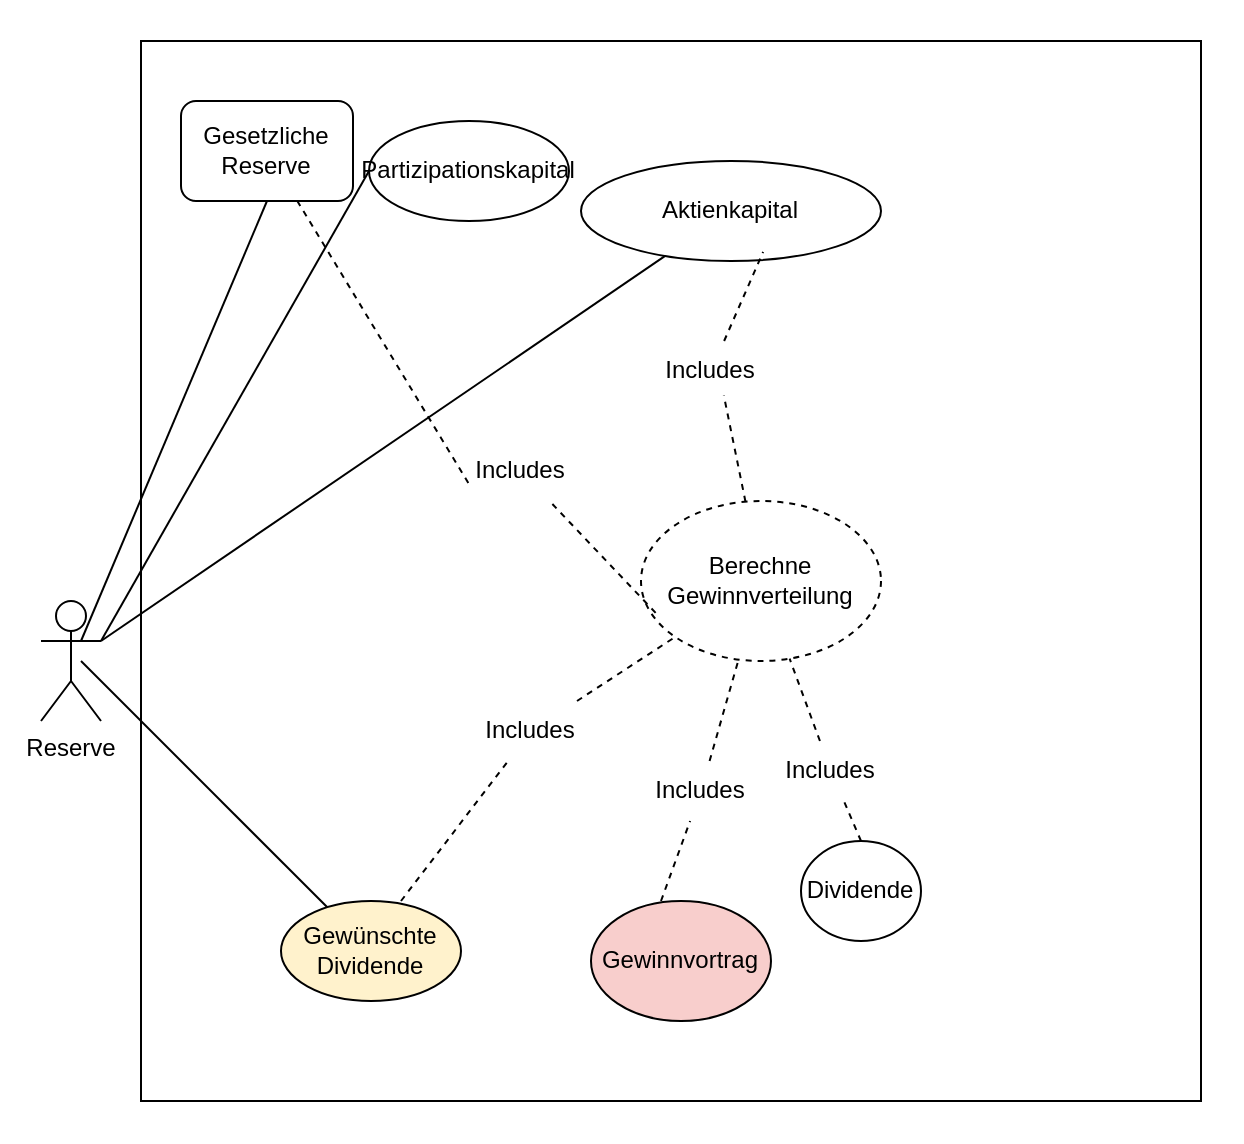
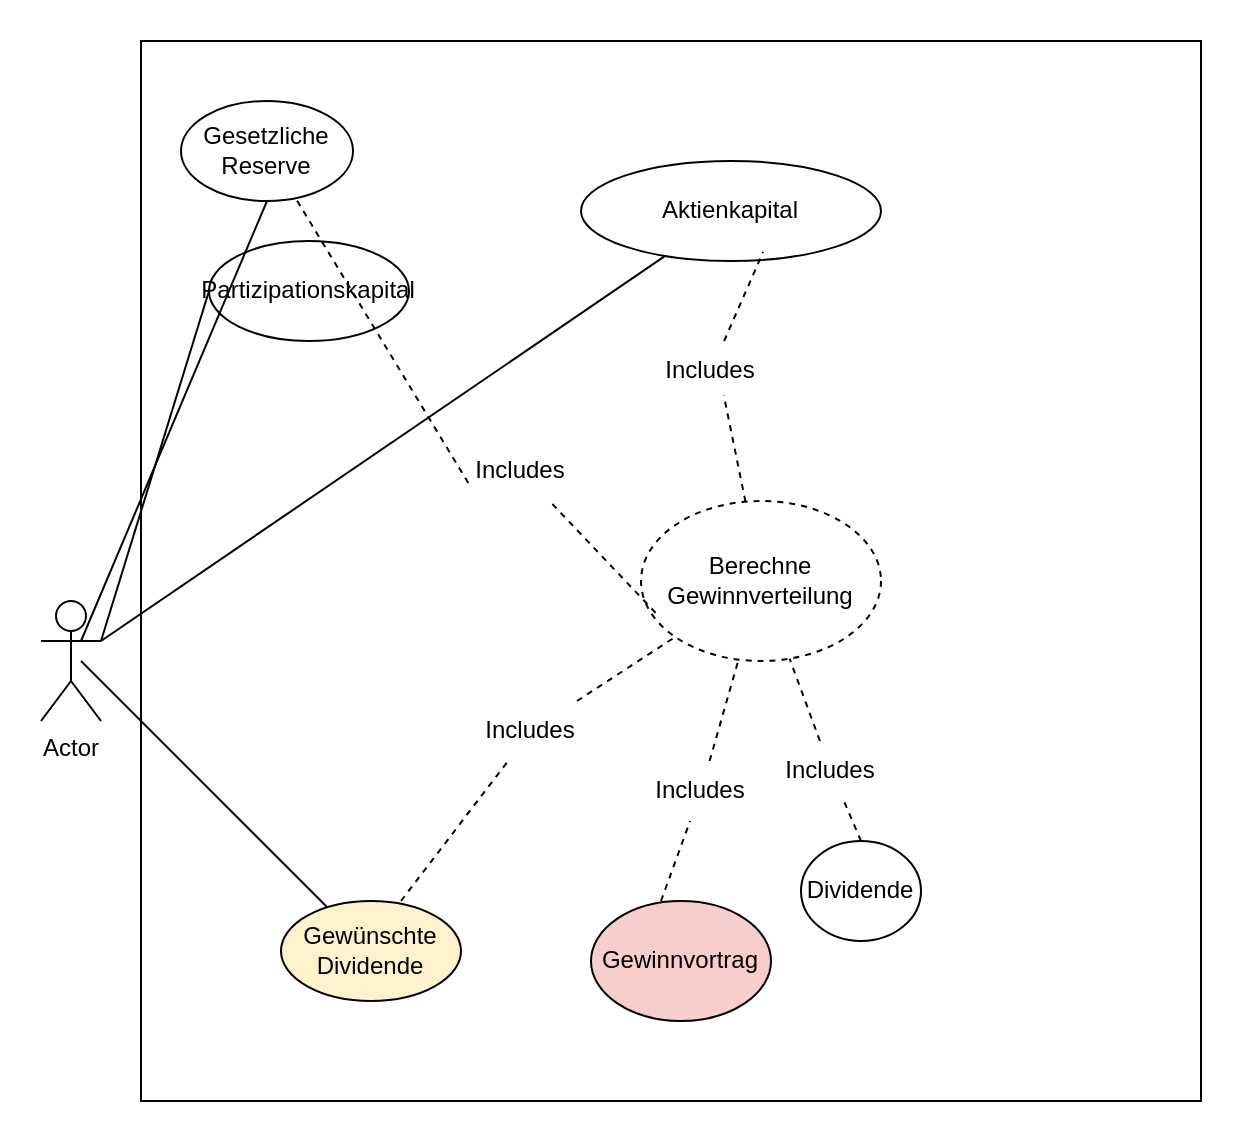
node "Gesetzliche Reserve": shape rounded rectangle -> ellipse
node "Partizipationskapital": moved (469, 171) -> (309, 291)
node "Reserve": label "Reserve" -> "Actor"
